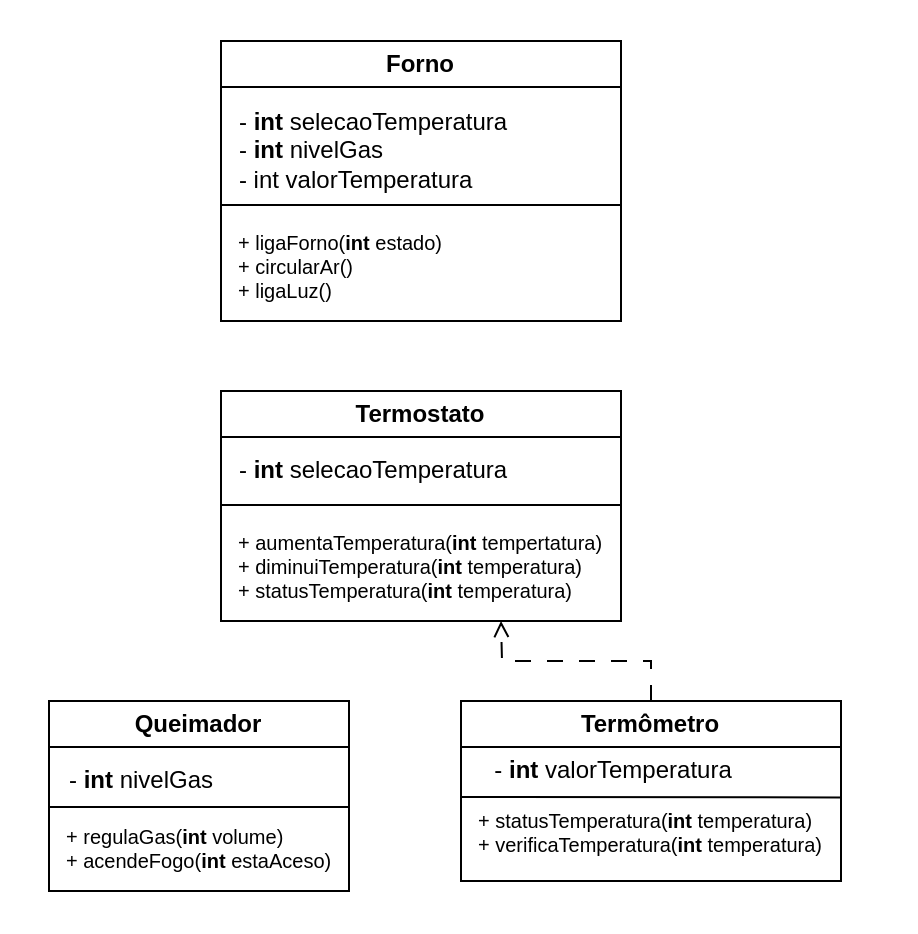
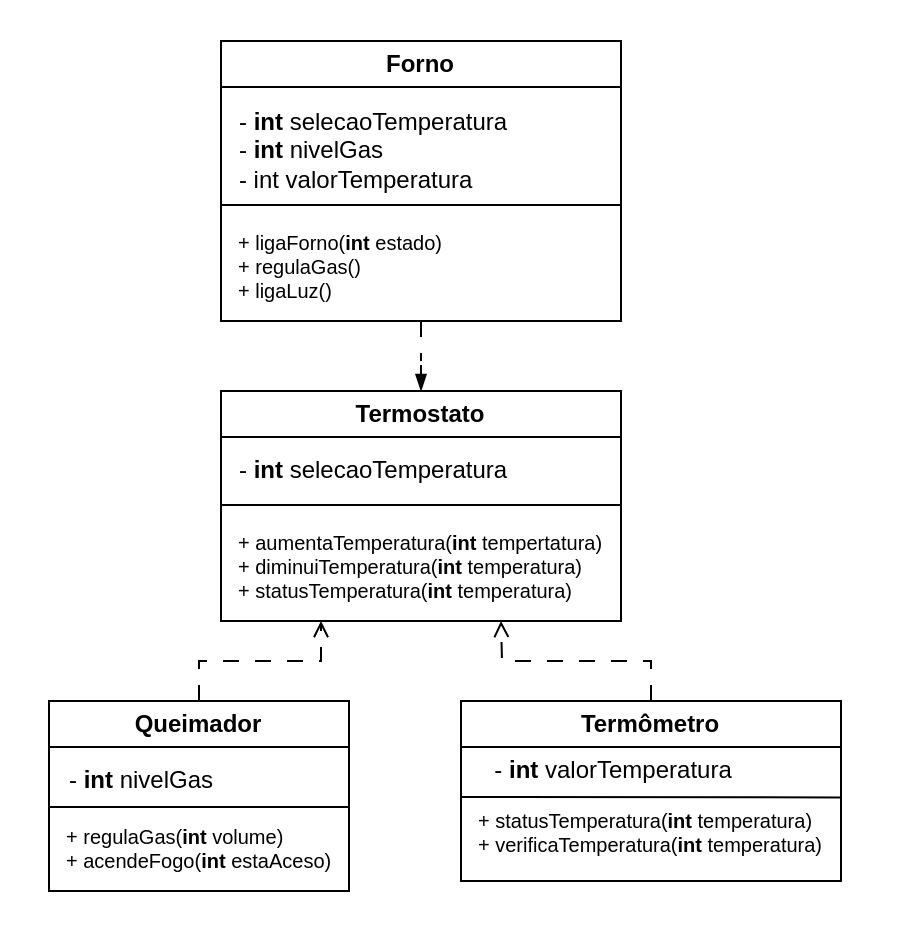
node "+ ligaForno(int estado) + circularAr() + ligaLuz()": label "+ ligaForno(int estado) + circularAr() + ligaLuz()" -> "+ ligaForno(int estado) + regulaGas() + ligaLuz()"
edge "Forno" -> "Termostato": added
edge "Queimador" -> "Termostato": added
